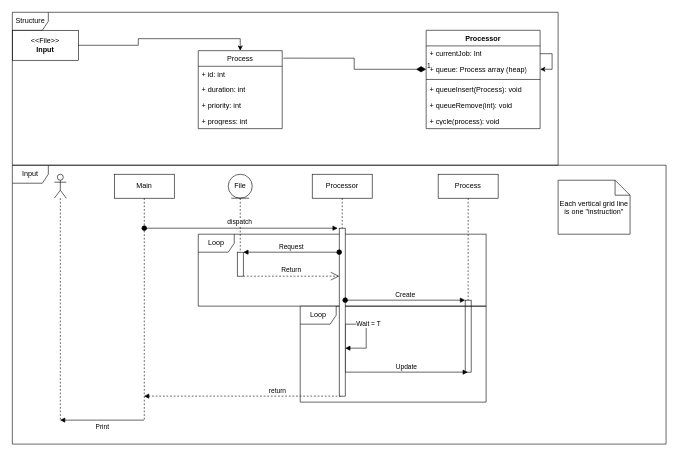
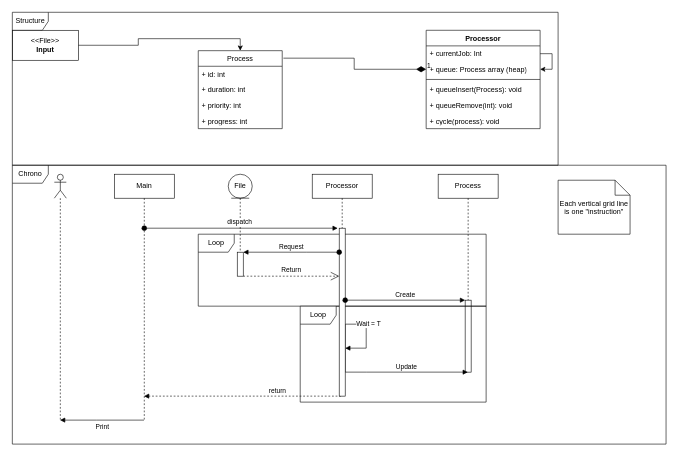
node "Input": label "Input" -> "Chrono"
